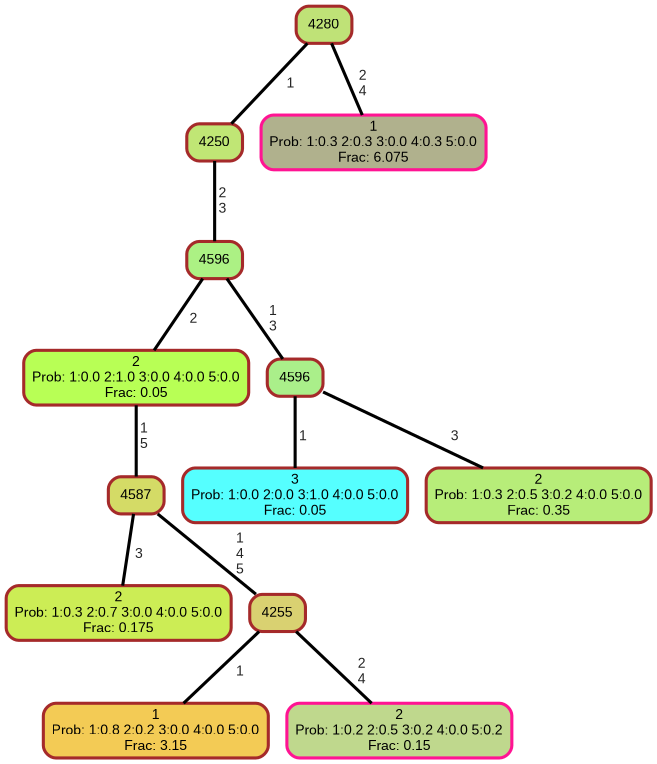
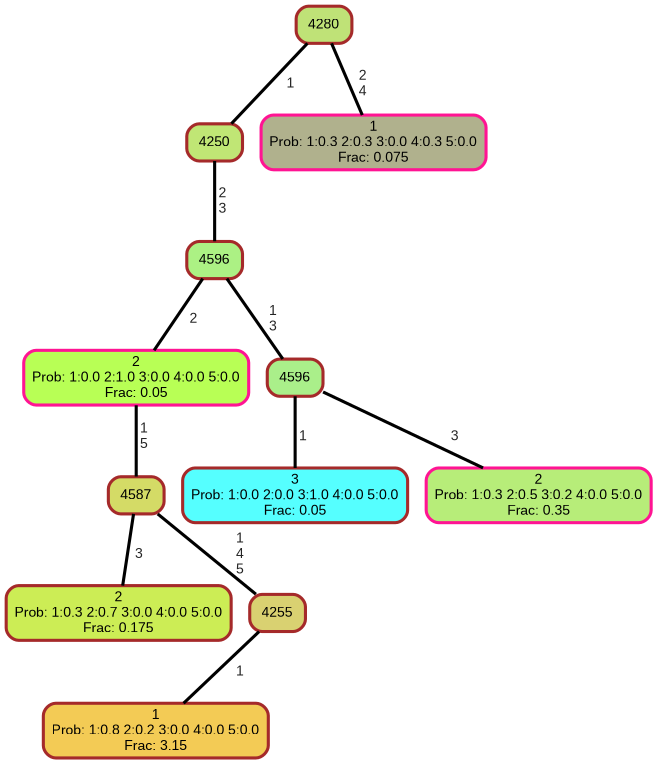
node "1 Prob: 1:0.3 2:0.3 3:0.0 4:0.3 5:0.0 Frac: 6.075": label "1 Prob: 1:0.3 2:0.3 3:0.0 4:0.3 5:0.0 Frac: 6.075" -> "1 Prob: 1:0.3 2:0.3 3:0.0 4:0.3 5:0.0 Frac: 0.075"
node "2 Prob: 1:0.0 2:1.0 3:0.0 4:0.0 5:0.0 Frac: 0.05": color brown -> deeppink
node "2 Prob: 1:0.3 2:0.5 3:0.2 4:0.0 5:0.0 Frac: 0.35": color brown -> deeppink
node "2 Prob: 1:0.2 2:0.5 3:0.2 4:0.0 5:0.2 Frac: 0.15": removed
